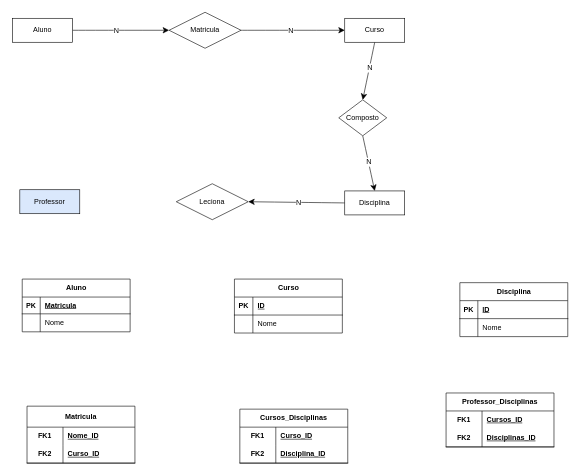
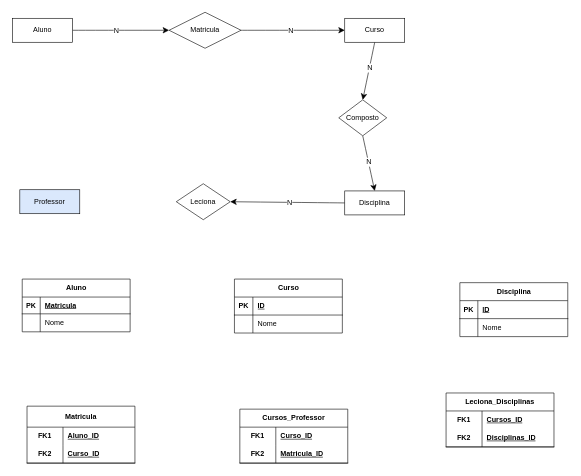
node "Leciona": size 72x36 -> 54x36
node "Professor_Disciplinas": label "Professor_Disciplinas" -> "Leciona_Disciplinas"
node "Cursos_Disciplinas": label "Cursos_Disciplinas" -> "Cursos_Professor"
node "Nome_ID": label "Nome_ID" -> "Aluno_ID"
node "Disciplina_ID": label "Disciplina_ID" -> "Matricula_ID"
